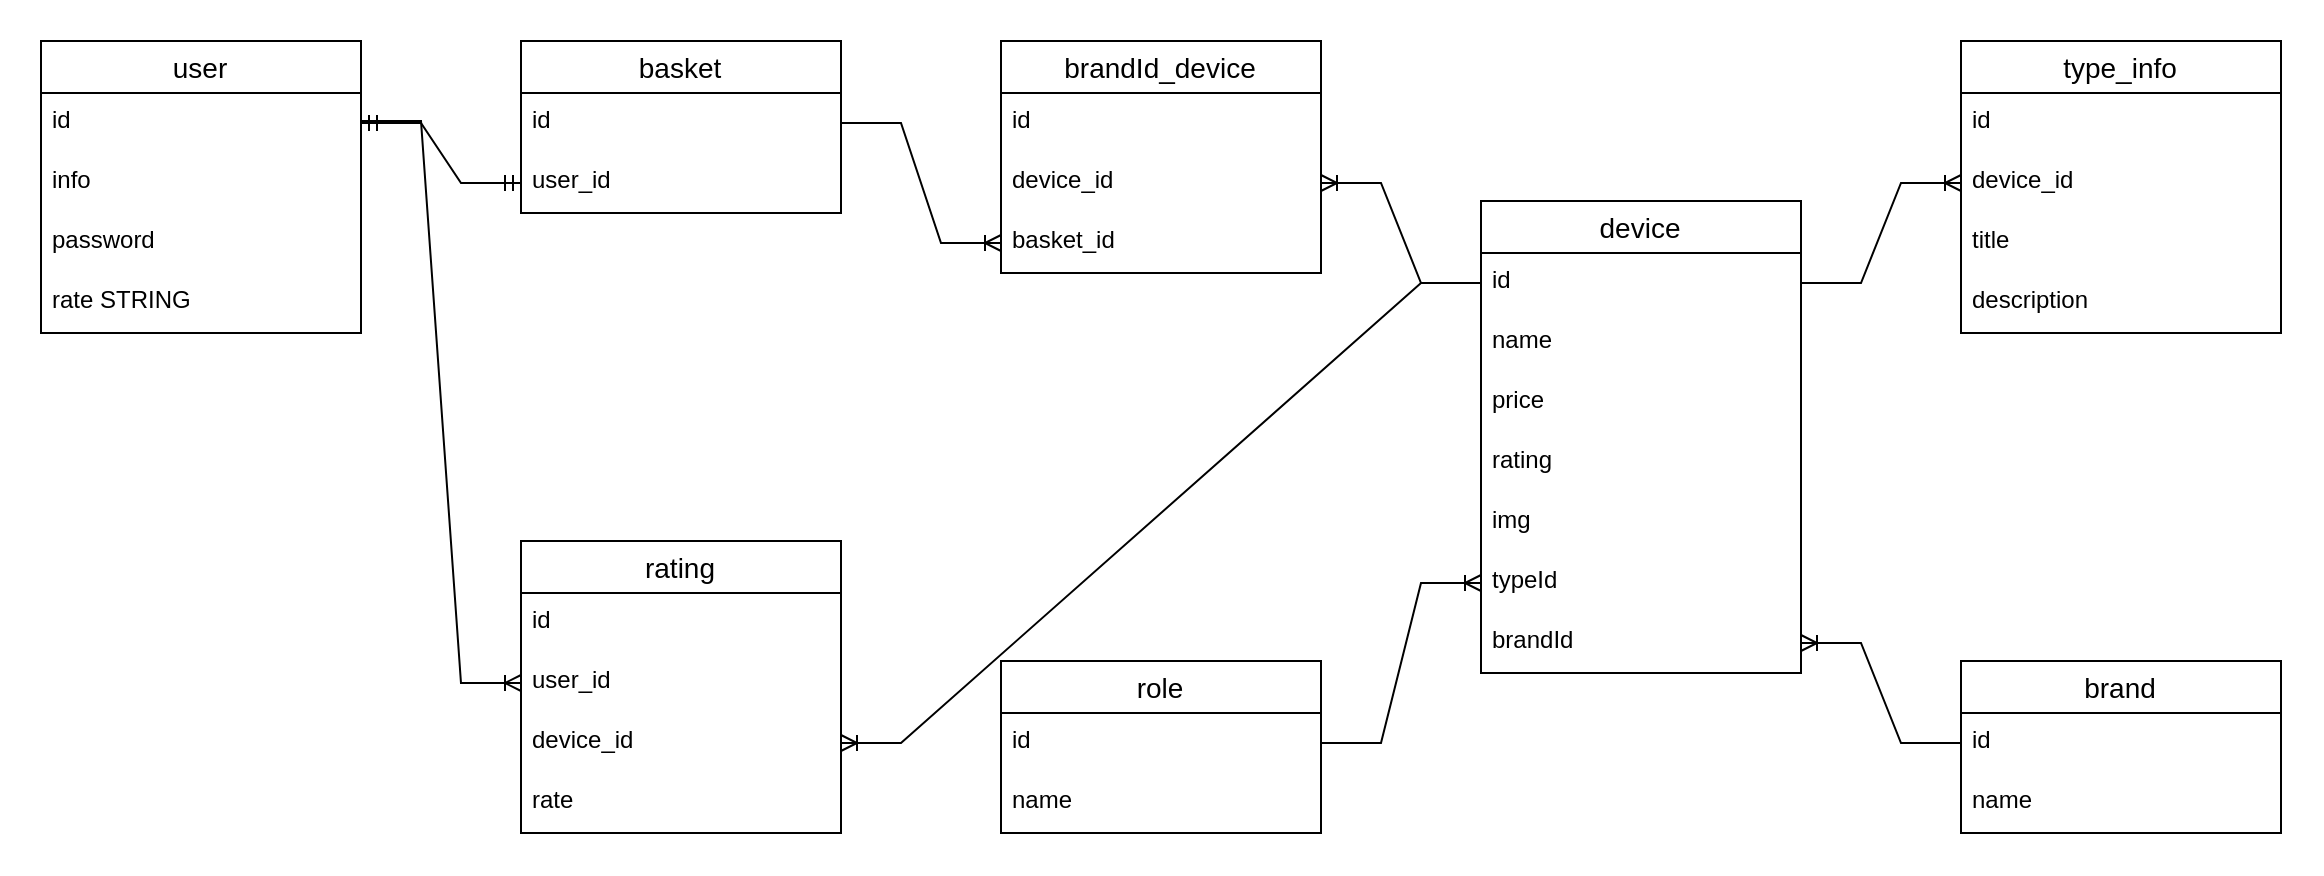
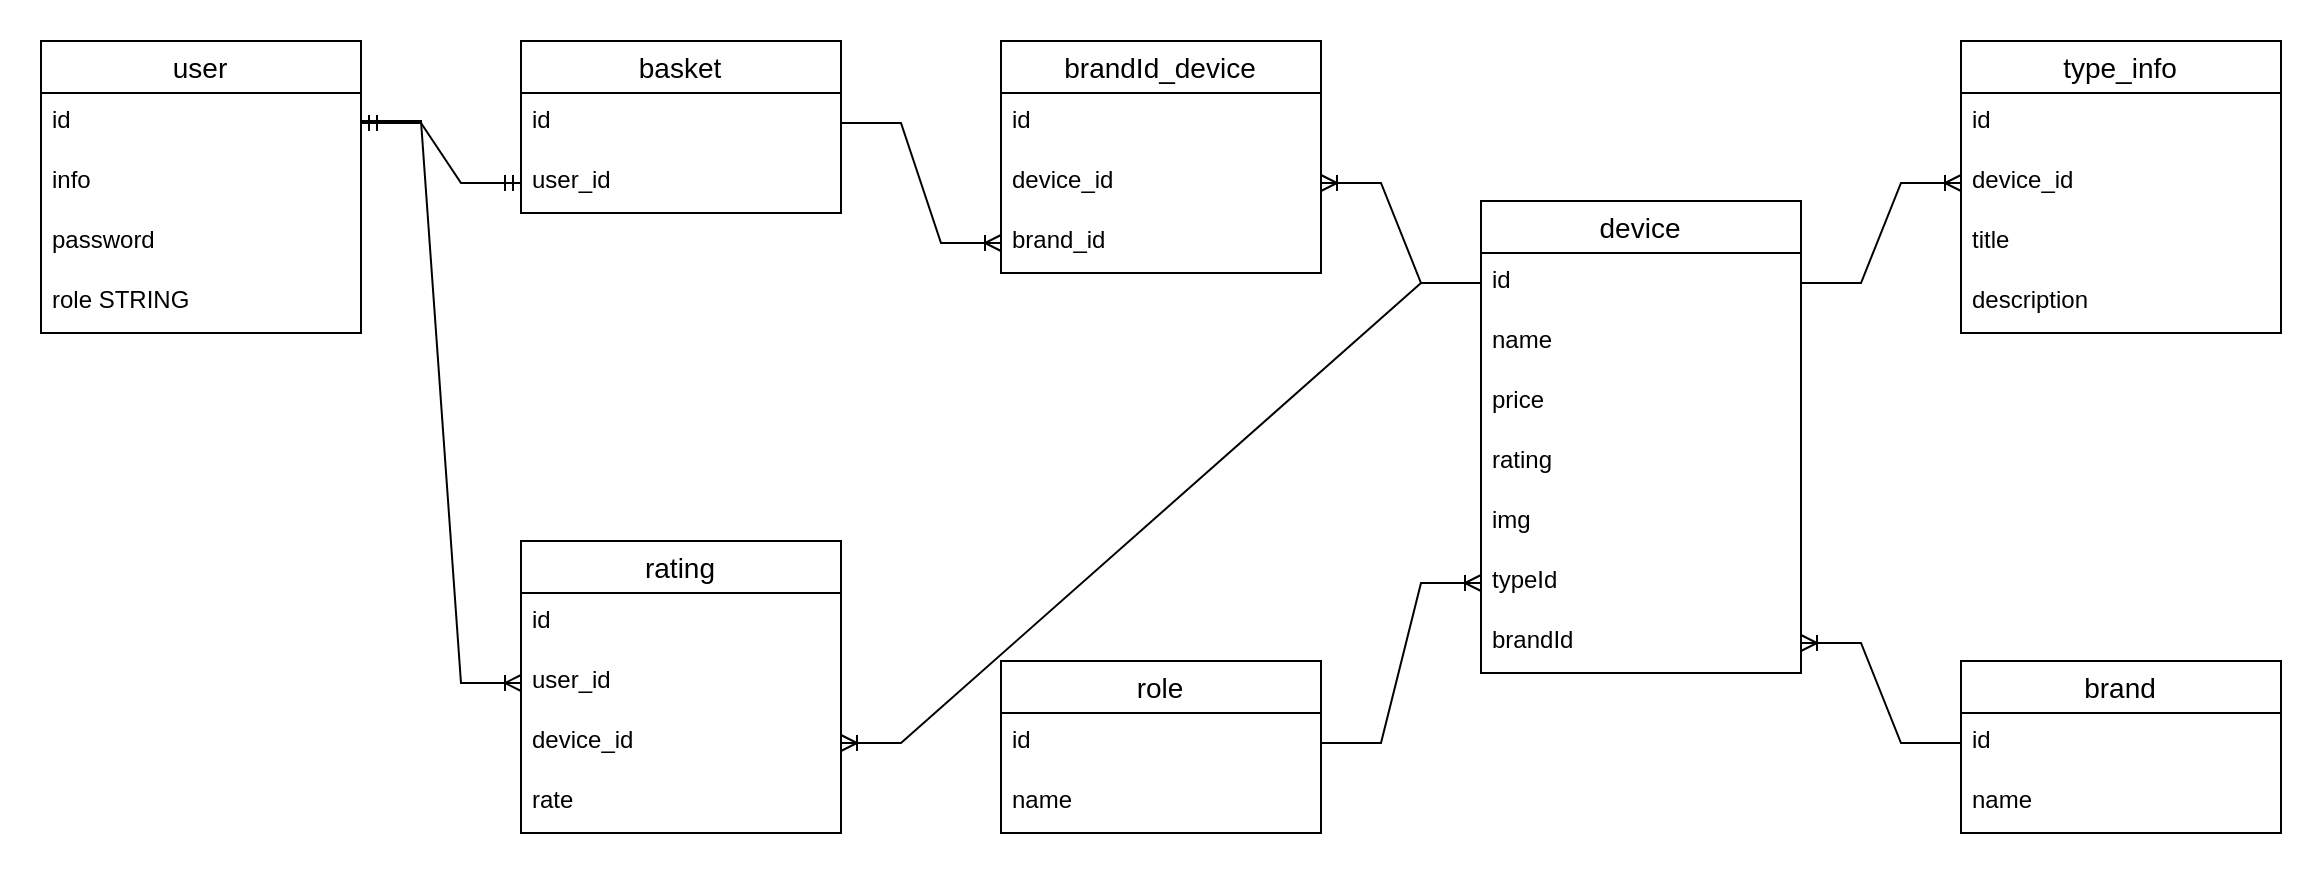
node "basket_id": label "basket_id" -> "brand_id"
node "rate STRING": label "rate STRING" -> "role STRING"
